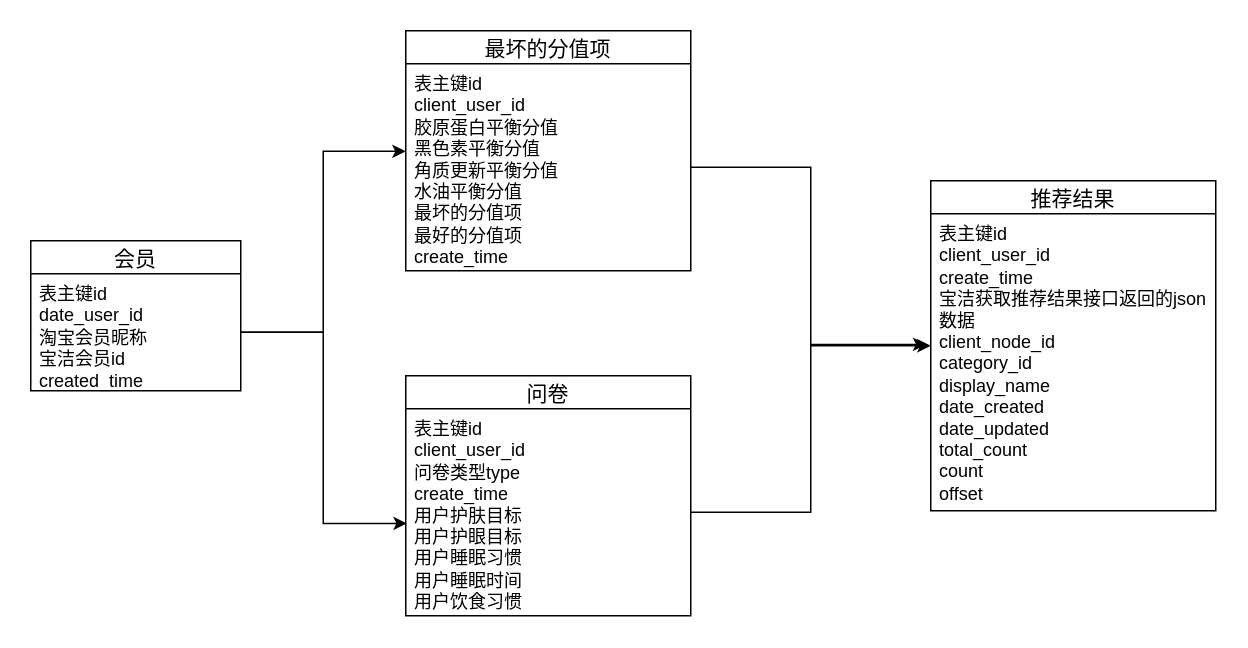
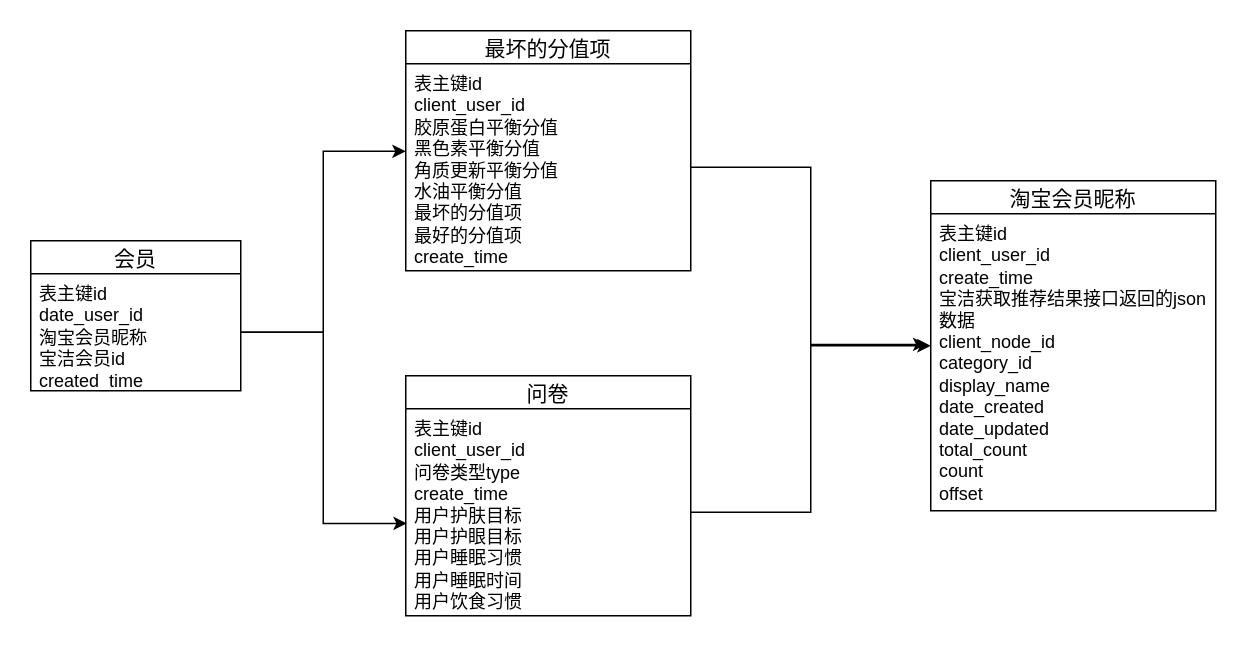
node "推荐结果": label "推荐结果" -> "淘宝会员昵称"
